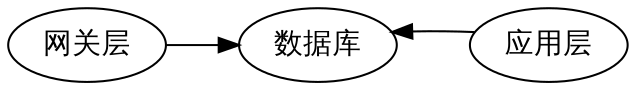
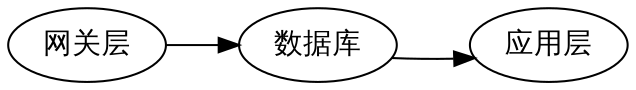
edge "应用层" -> "数据库": reversed
